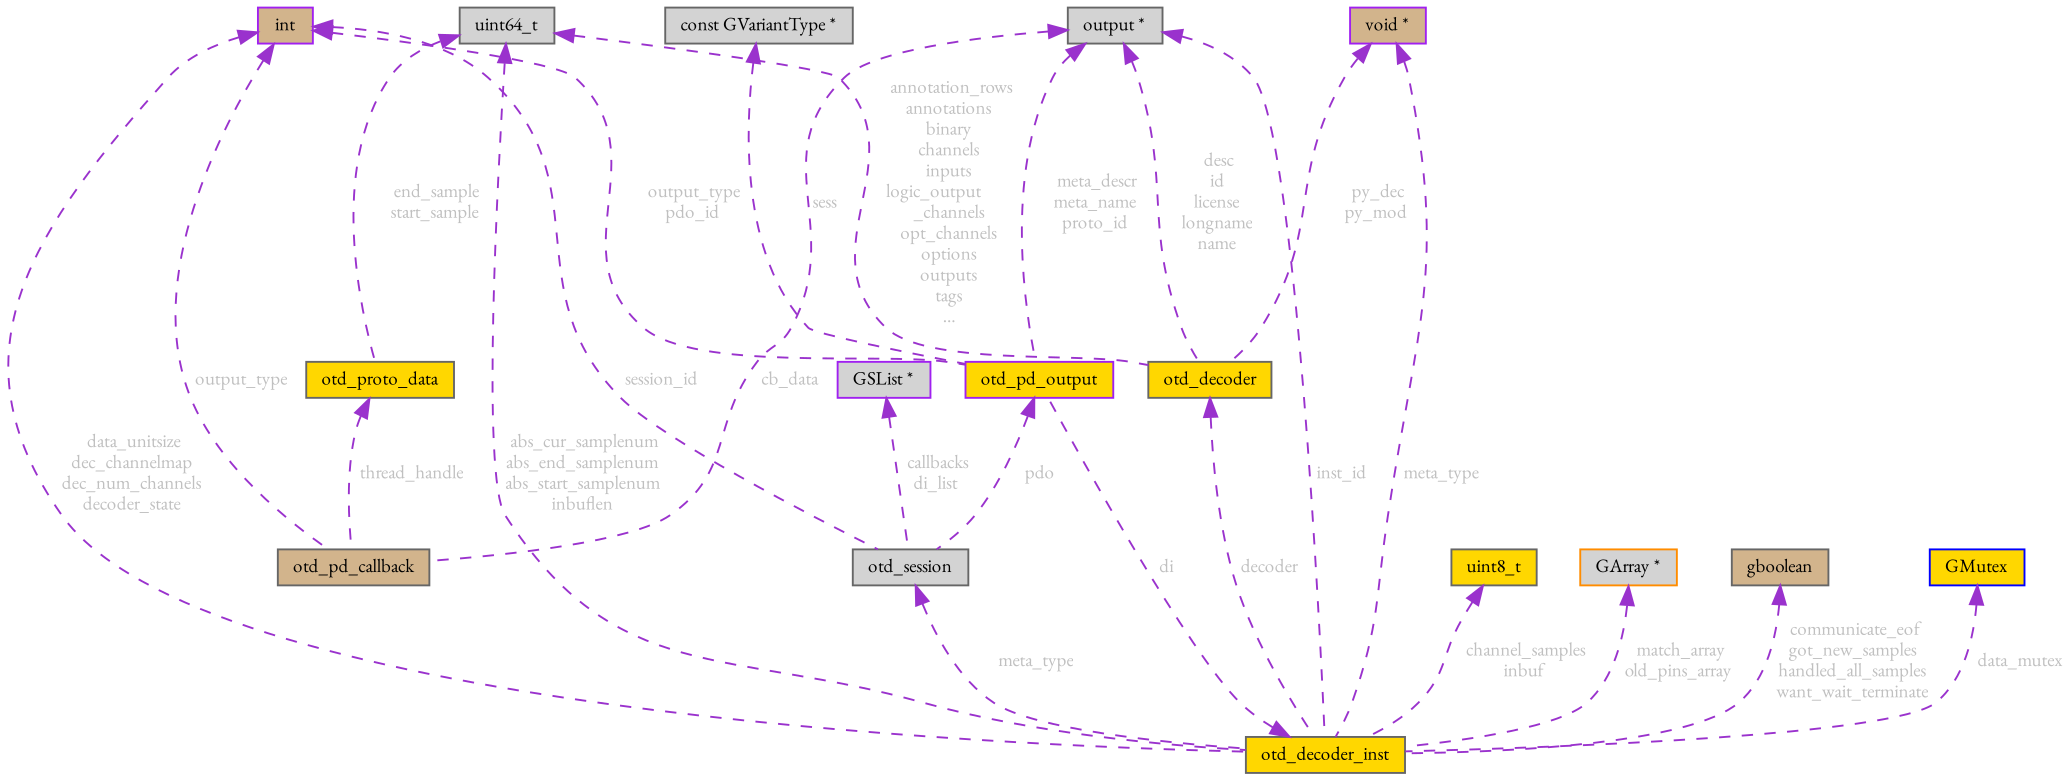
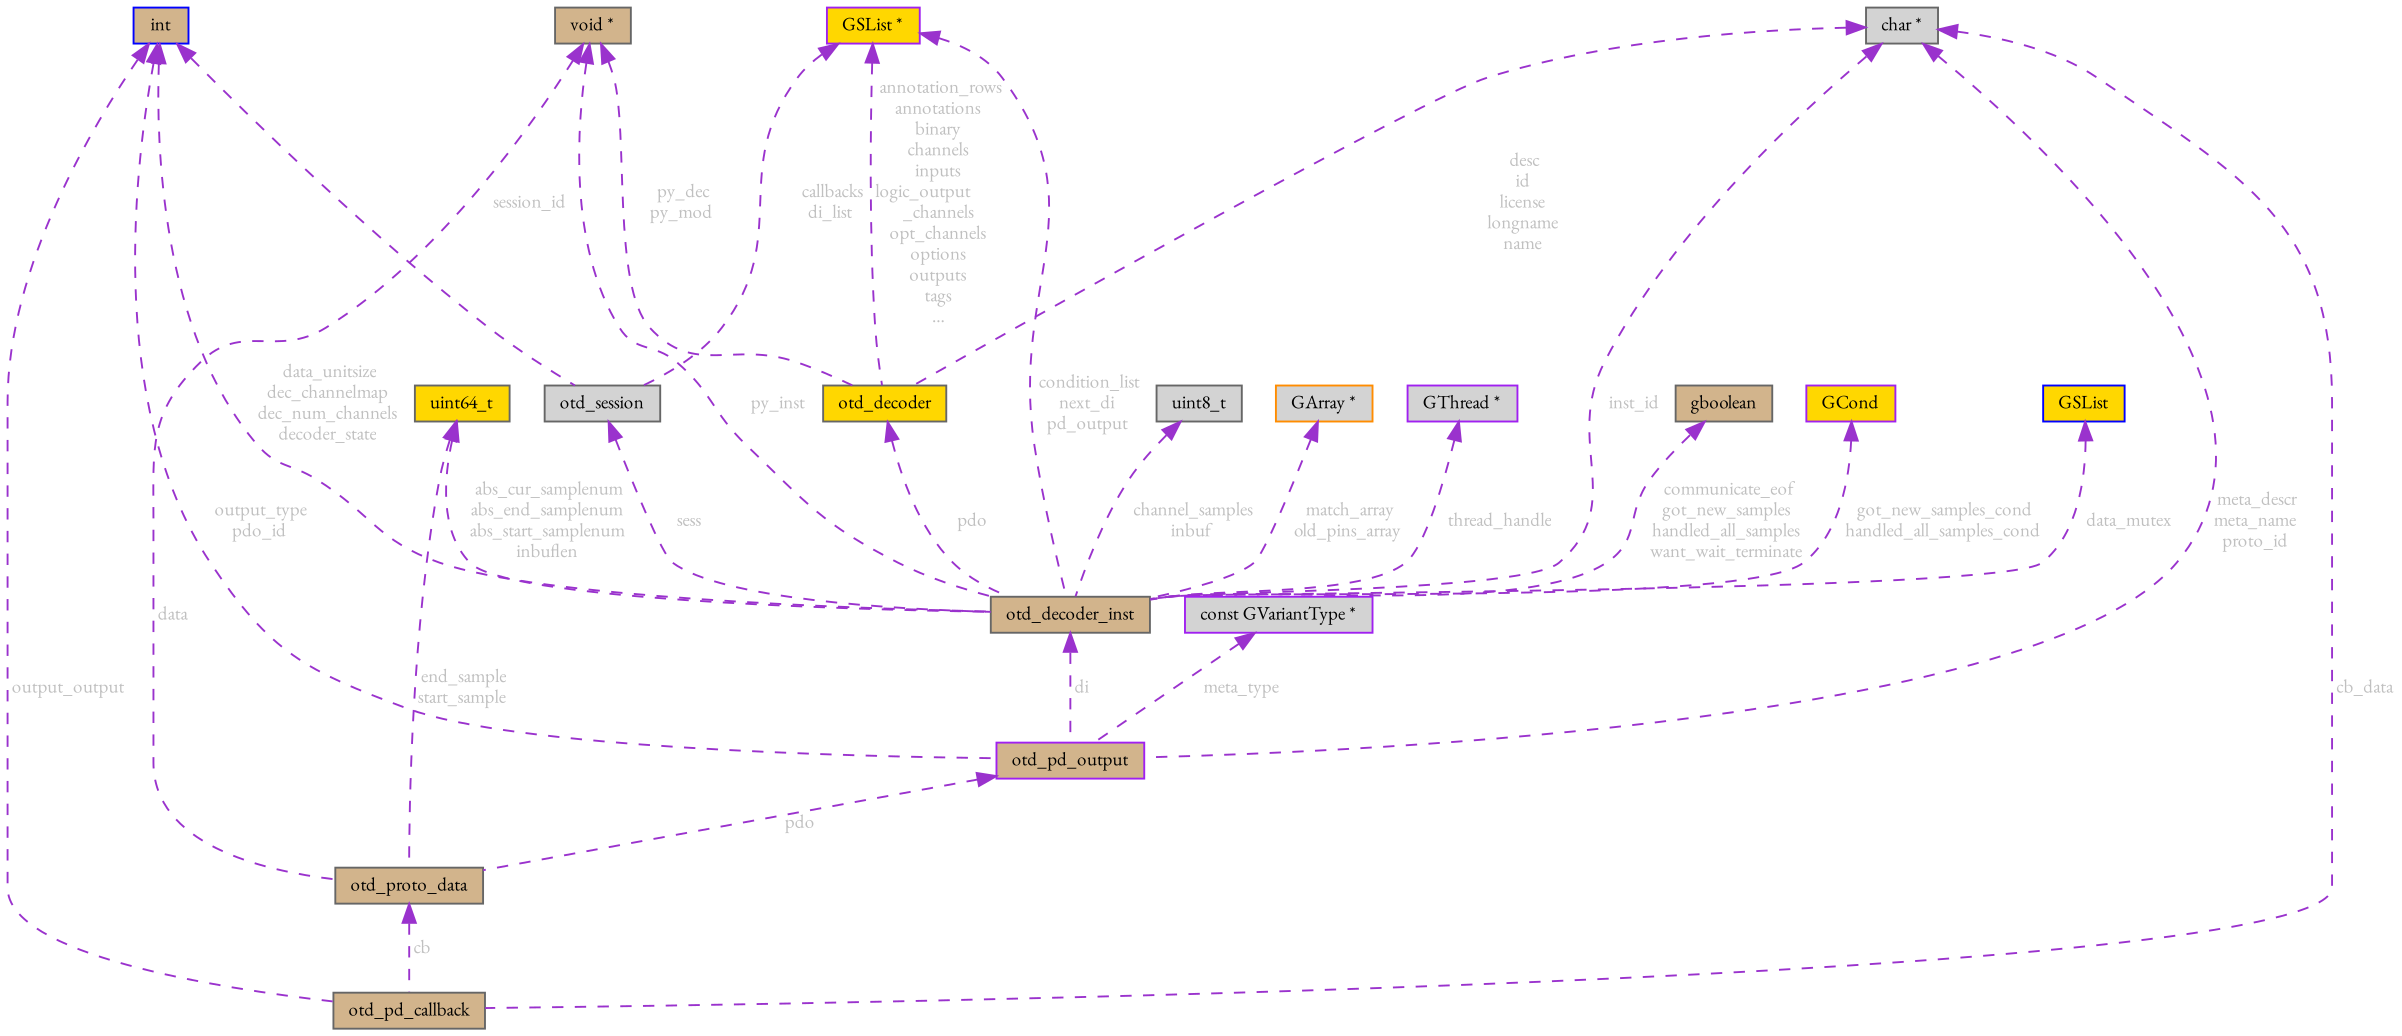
node "int": color purple -> blue
node "uint64_t": fillcolor lightgrey -> gold
node "const GVariantType *": color gray40 -> purple
node "output *": label "output *" -> "char *"
node "void *": color purple -> gray40
edge "otd_decoder" -> "uint64_t": now "otd_decoder" -> "GSList *"
edge "otd_pd_output" -> "const GVariantType *": label " sess" -> " meta_type"
edge "otd_decoder_inst" -> "GSList *": added, label "condition_list next_di pd_output"
edge "otd_pd_callback" -> "int": label " output_type" -> " output_output"
node "otd_proto_data": fillcolor gold -> tan
node "GSList *": fillcolor lightgrey -> gold
node "otd_pd_output": fillcolor gold -> tan
edge "otd_proto_data" -> "void *": added, label "data"
node "GThread *": added
node "GCond": added
edge "otd_pd_callback" -> "otd_proto_data": label " thread_handle" -> " cb"
edge "otd_decoder_inst" -> "void *": label " meta_type" -> " py_inst"
edge "otd_session" -> "otd_pd_output": now "otd_proto_data" -> "otd_pd_output"
edge "otd_decoder_inst" -> "otd_decoder": label " decoder" -> " pdo"
node "uint8_t": fillcolor gold -> lightgrey
node "GMutex": label "GMutex" -> "GSList"
edge "otd_decoder_inst" -> "otd_session": label " meta_type" -> " sess"
node "otd_decoder_inst": fillcolor gold -> tan
